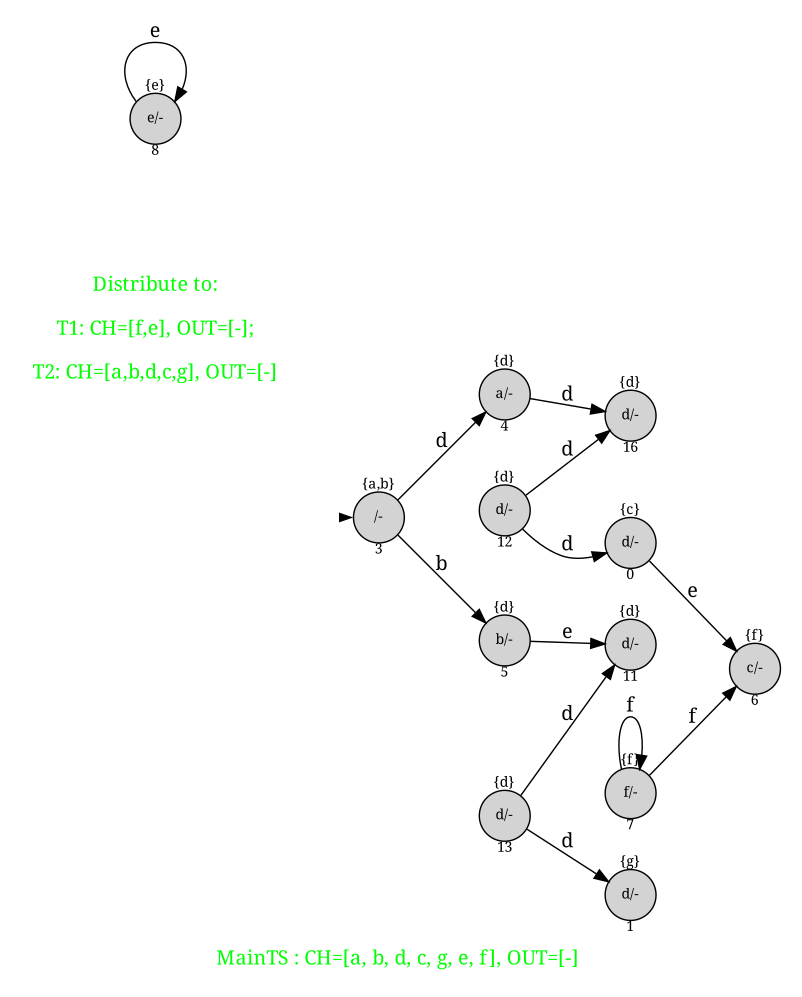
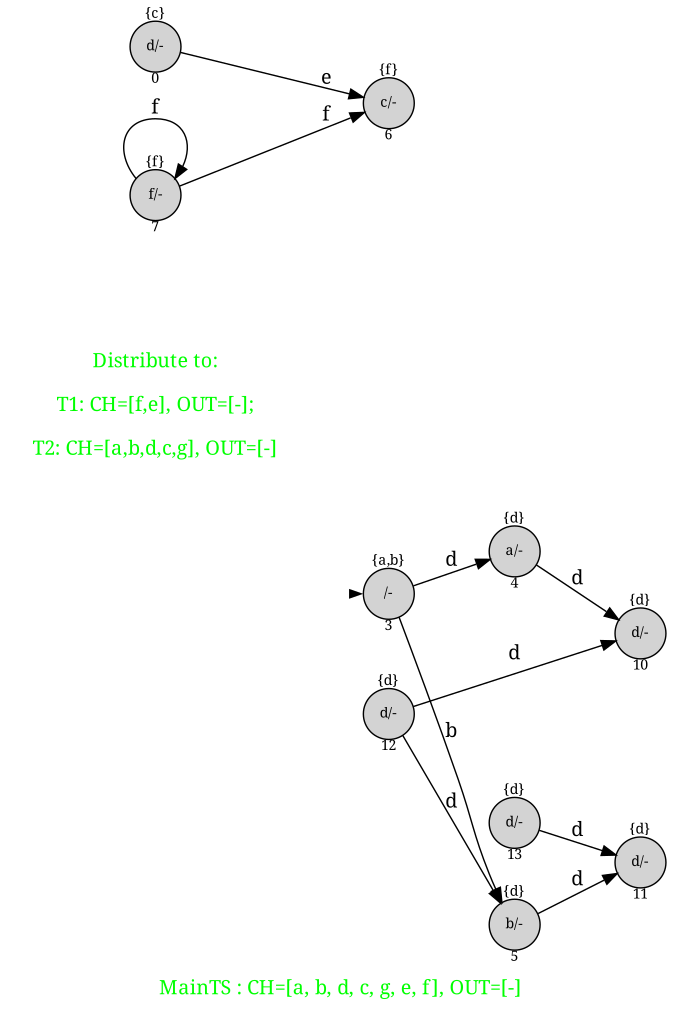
node "{e} e/- 8": removed
node "{d} d/- 16": label "{d} d/- 16" -> "{d} d/- 10"
edge "{d} d/- 12" -> "{c} d/- 0": now "{d} d/- 12" -> "{d} b/- 5"
edge "{d} b/- 5" -> "{d} d/- 11": label "e" -> "d"
node "{g} d/- 1": removed
